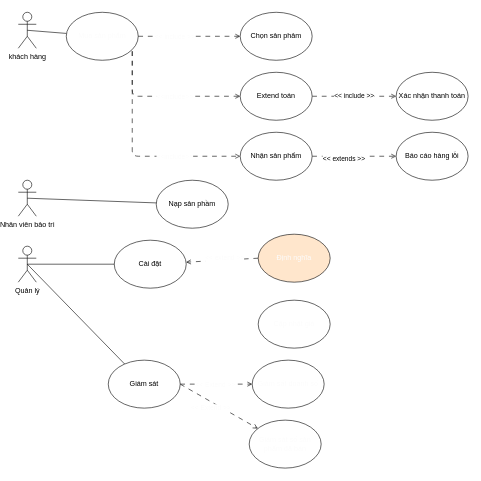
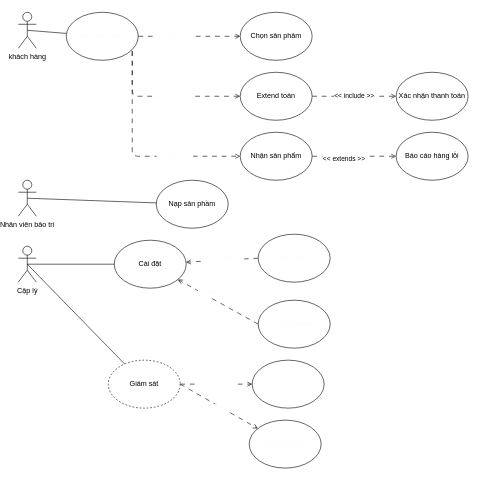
node "Định nghĩa": fillcolor #ffe6cc -> #ffffff
node "Quản lý": label "Quản lý" -> "Cập lý"
edge "Cập nhật giá" -> "Cài đặt": added, label "<< extend >>"
node "Giám sát": style solid -> dashed
